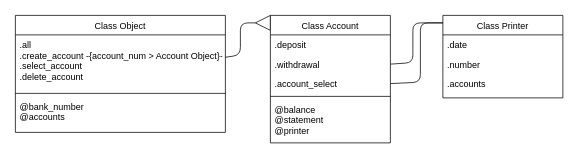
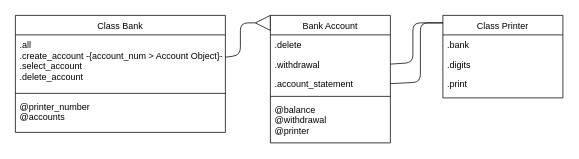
node "Class Object": label "Class Object" -> "Class Bank"
node "Class Account": label "Class Account" -> "Bank Account"
node ".deposit": label ".deposit" -> ".delete"
node ".date": label ".date" -> ".bank"
node ".number": label ".number" -> ".digits"
node ".account_select": label ".account_select" -> ".account_statement"
node ".accounts": label ".accounts" -> ".print"
node "@bank_number @accounts": label "@bank_number @accounts" -> "@printer_number @accounts"
node "@balance @statement @printer": label "@balance @statement @printer" -> "@balance @withdrawal @printer"
